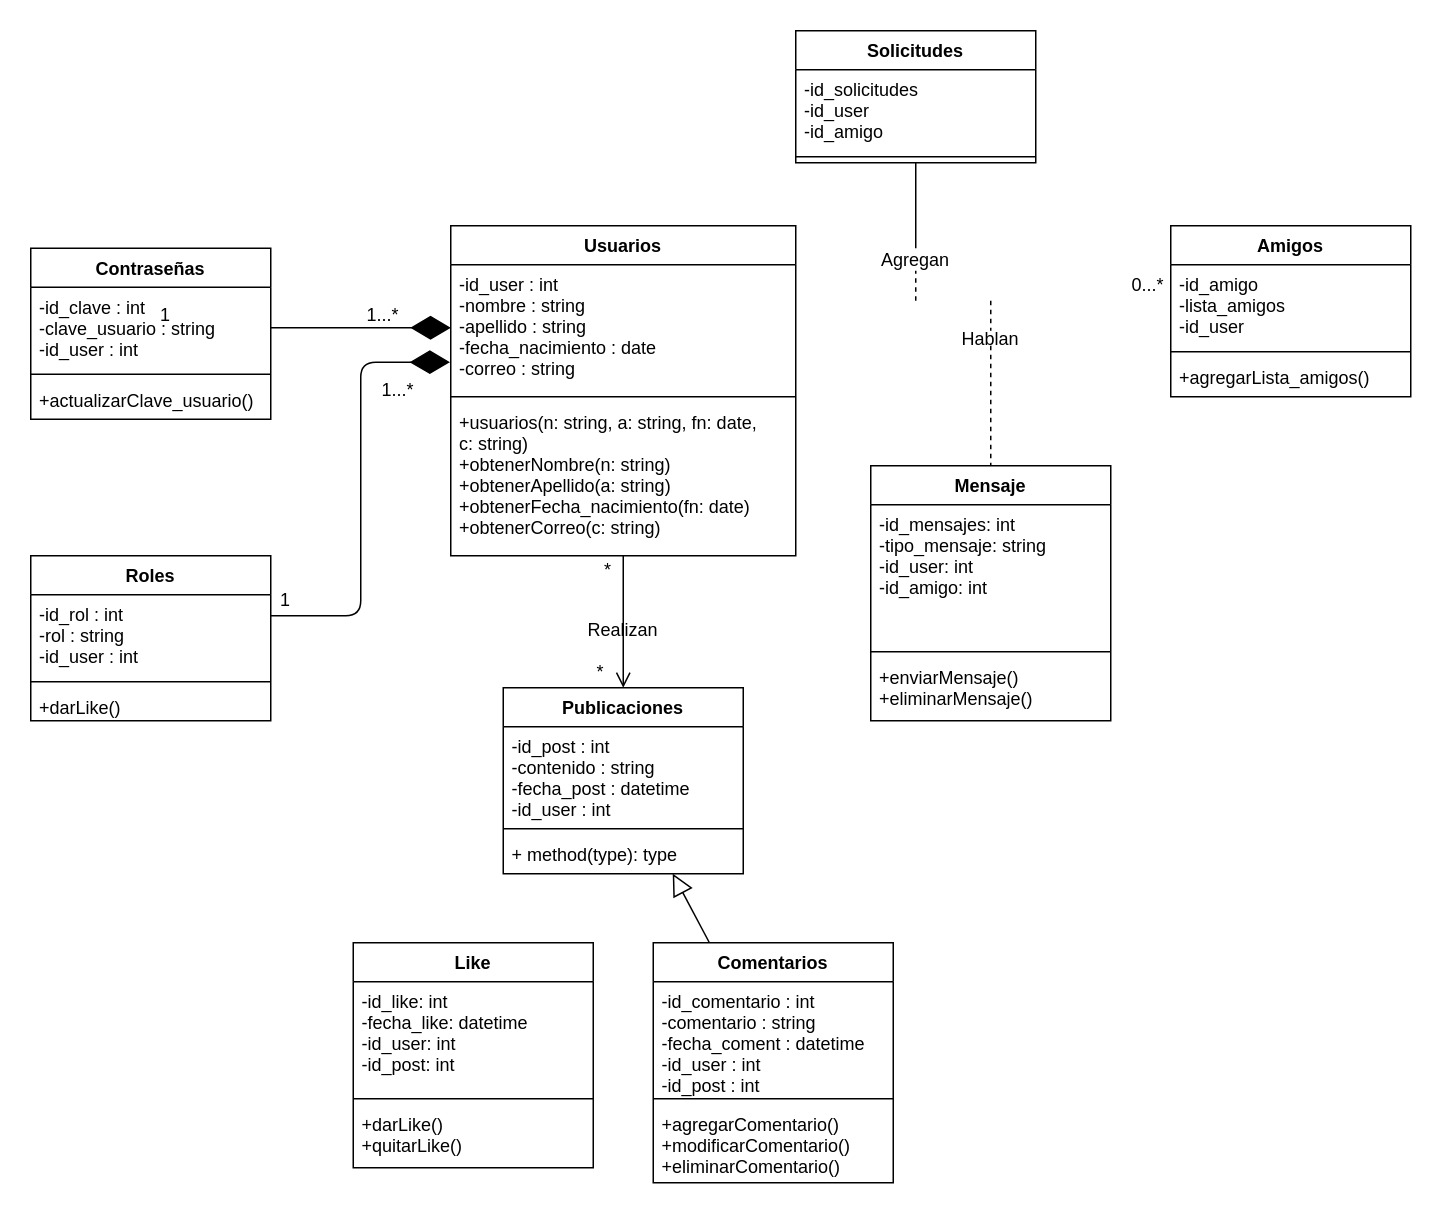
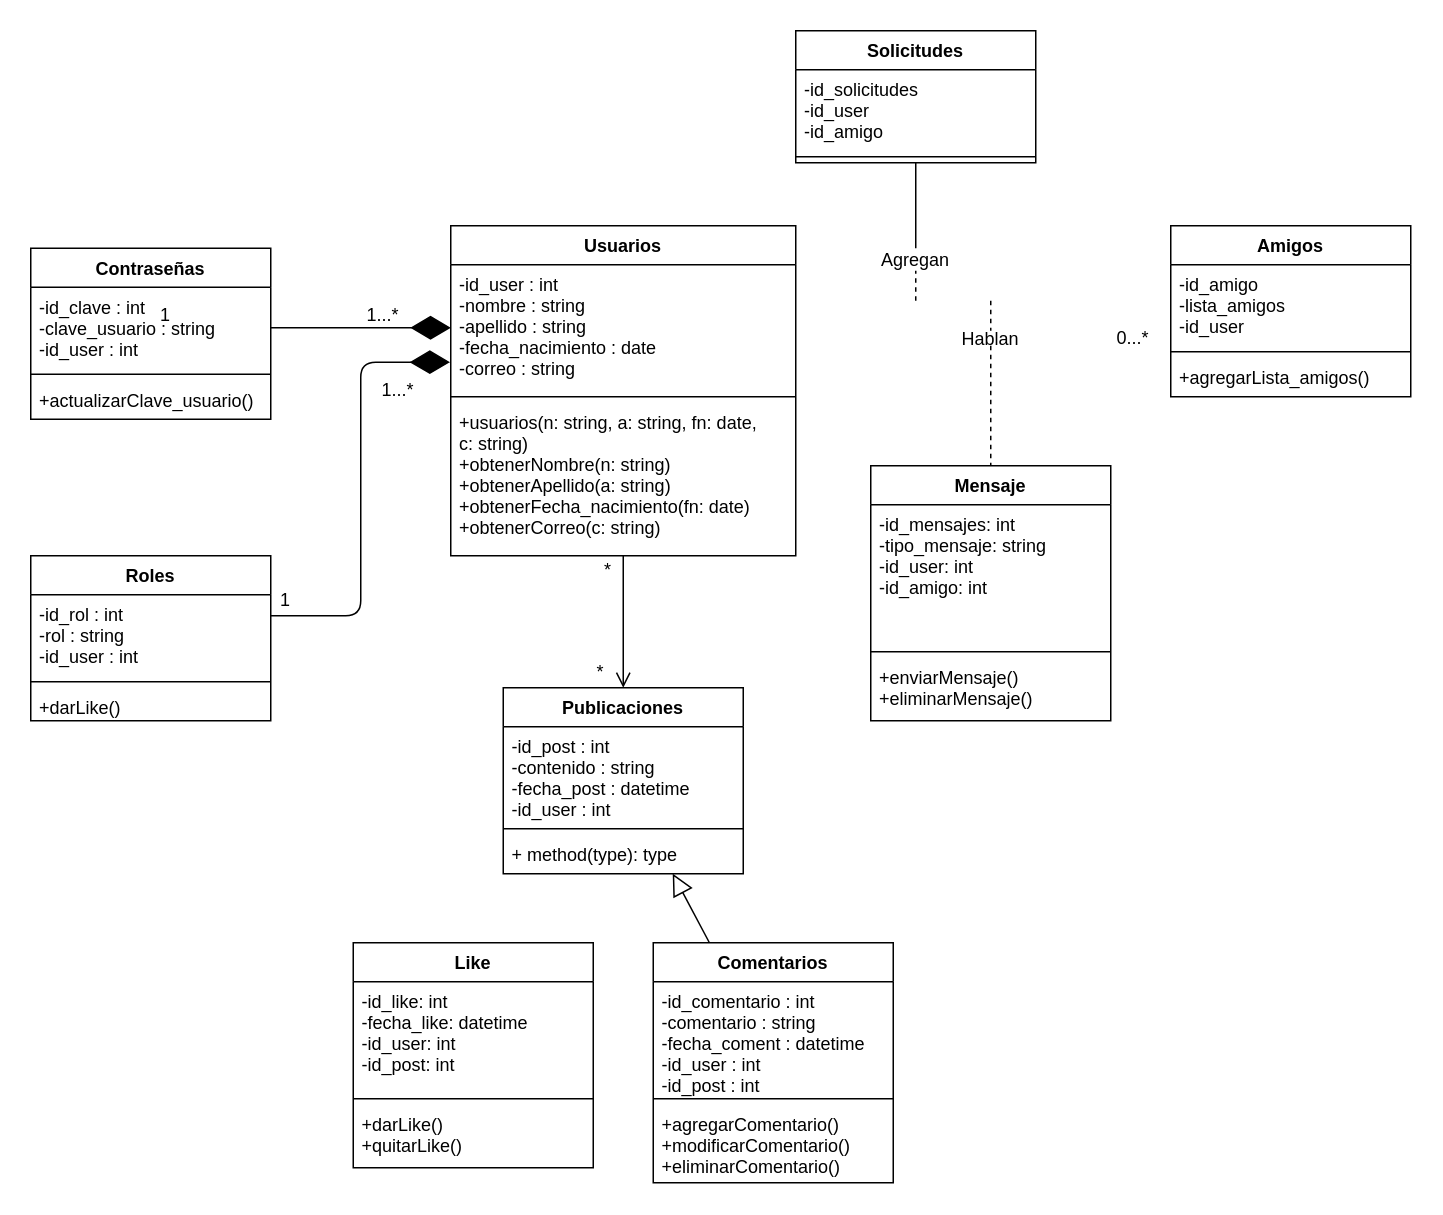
node "0...*": moved (1148, 286) -> (1133, 338)
node "Realizan": removed
